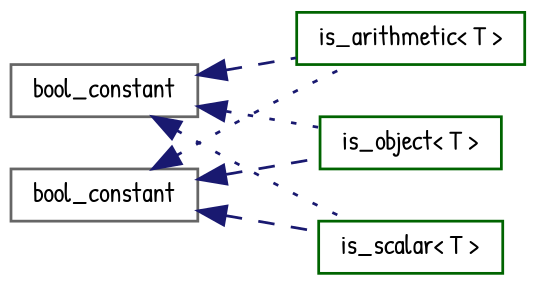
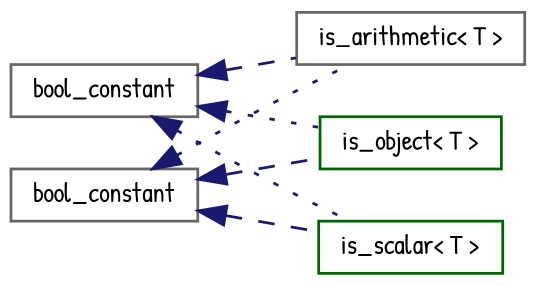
node "is_arithmetic< T >": color darkgreen -> gray40
